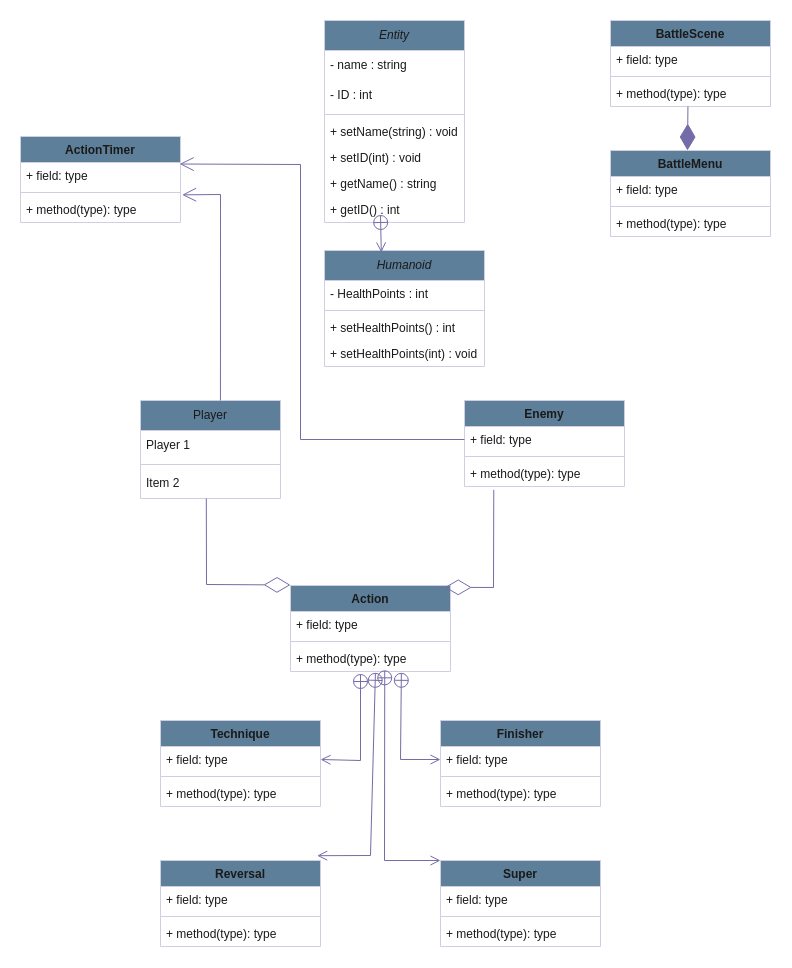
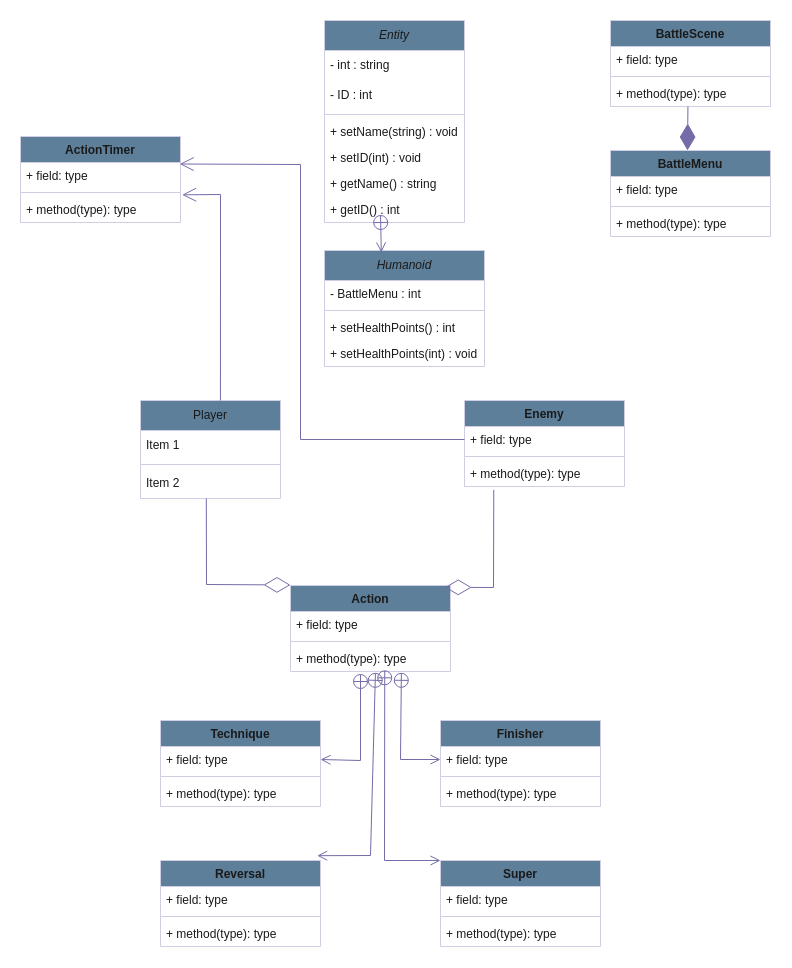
node "- name : string": label "- name : string" -> "- int : string"
node "- HealthPoints : int": label "- HealthPoints : int" -> "- BattleMenu : int"
node "Player 1": label "Player 1" -> "Item 1"
